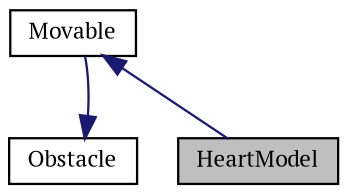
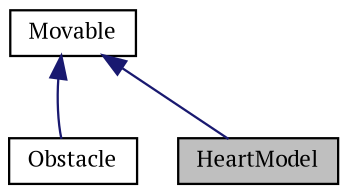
edge "Movable" -> "Obstacle": reversed
